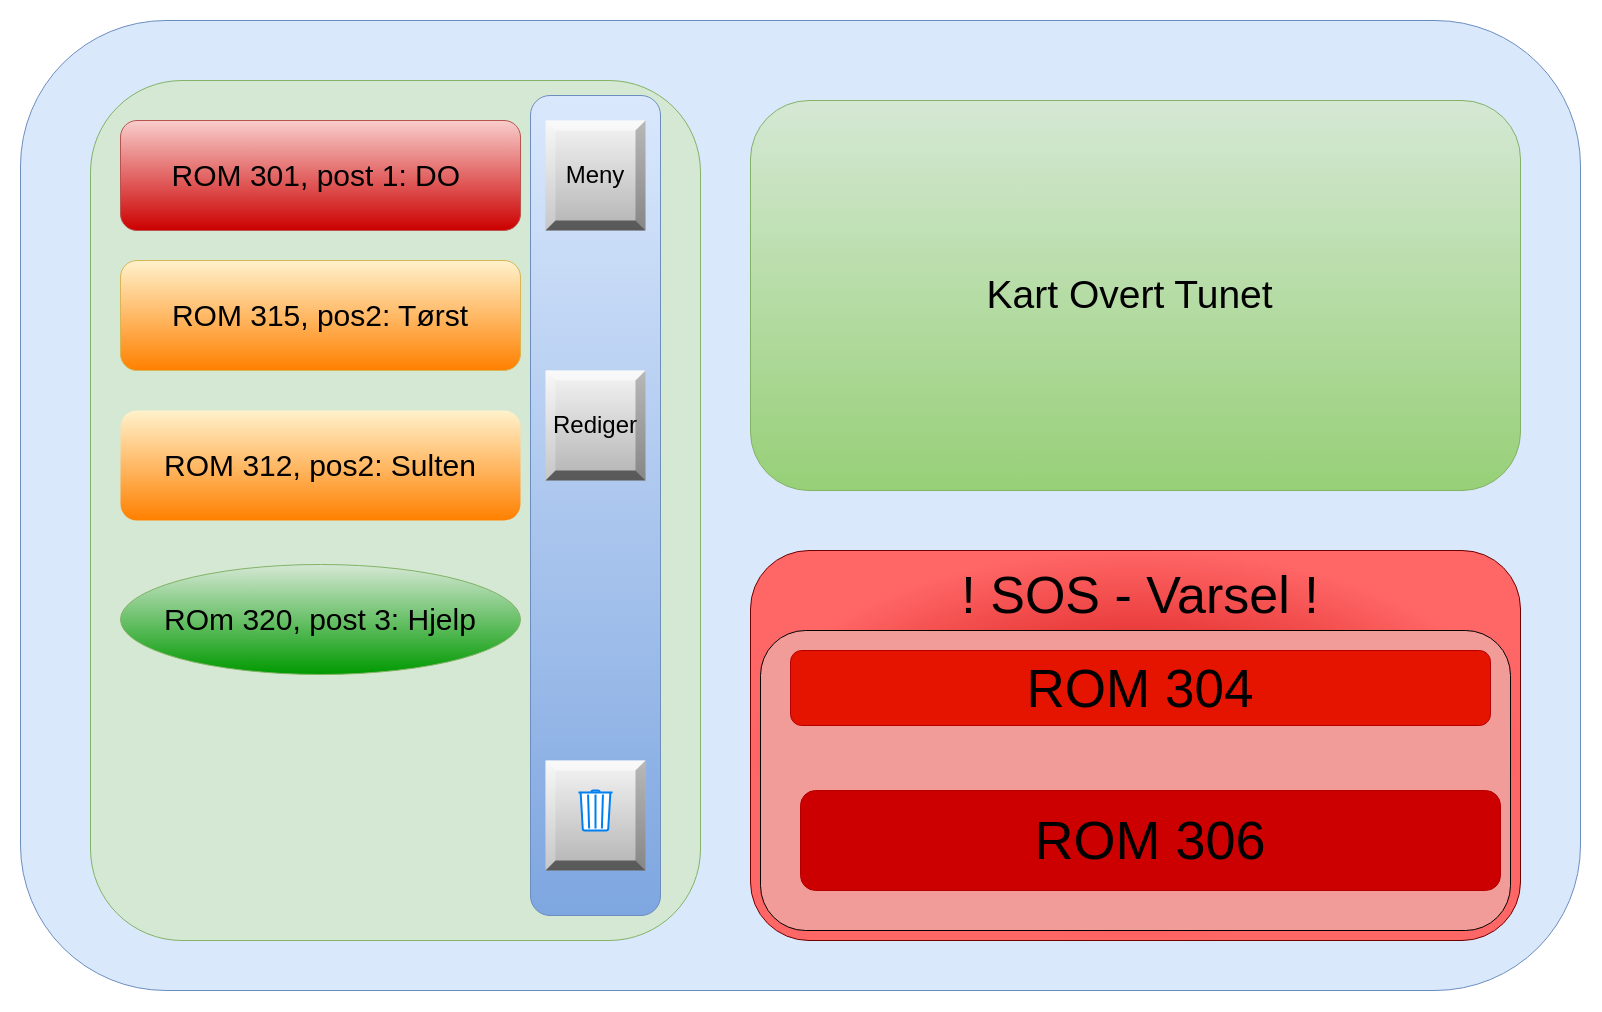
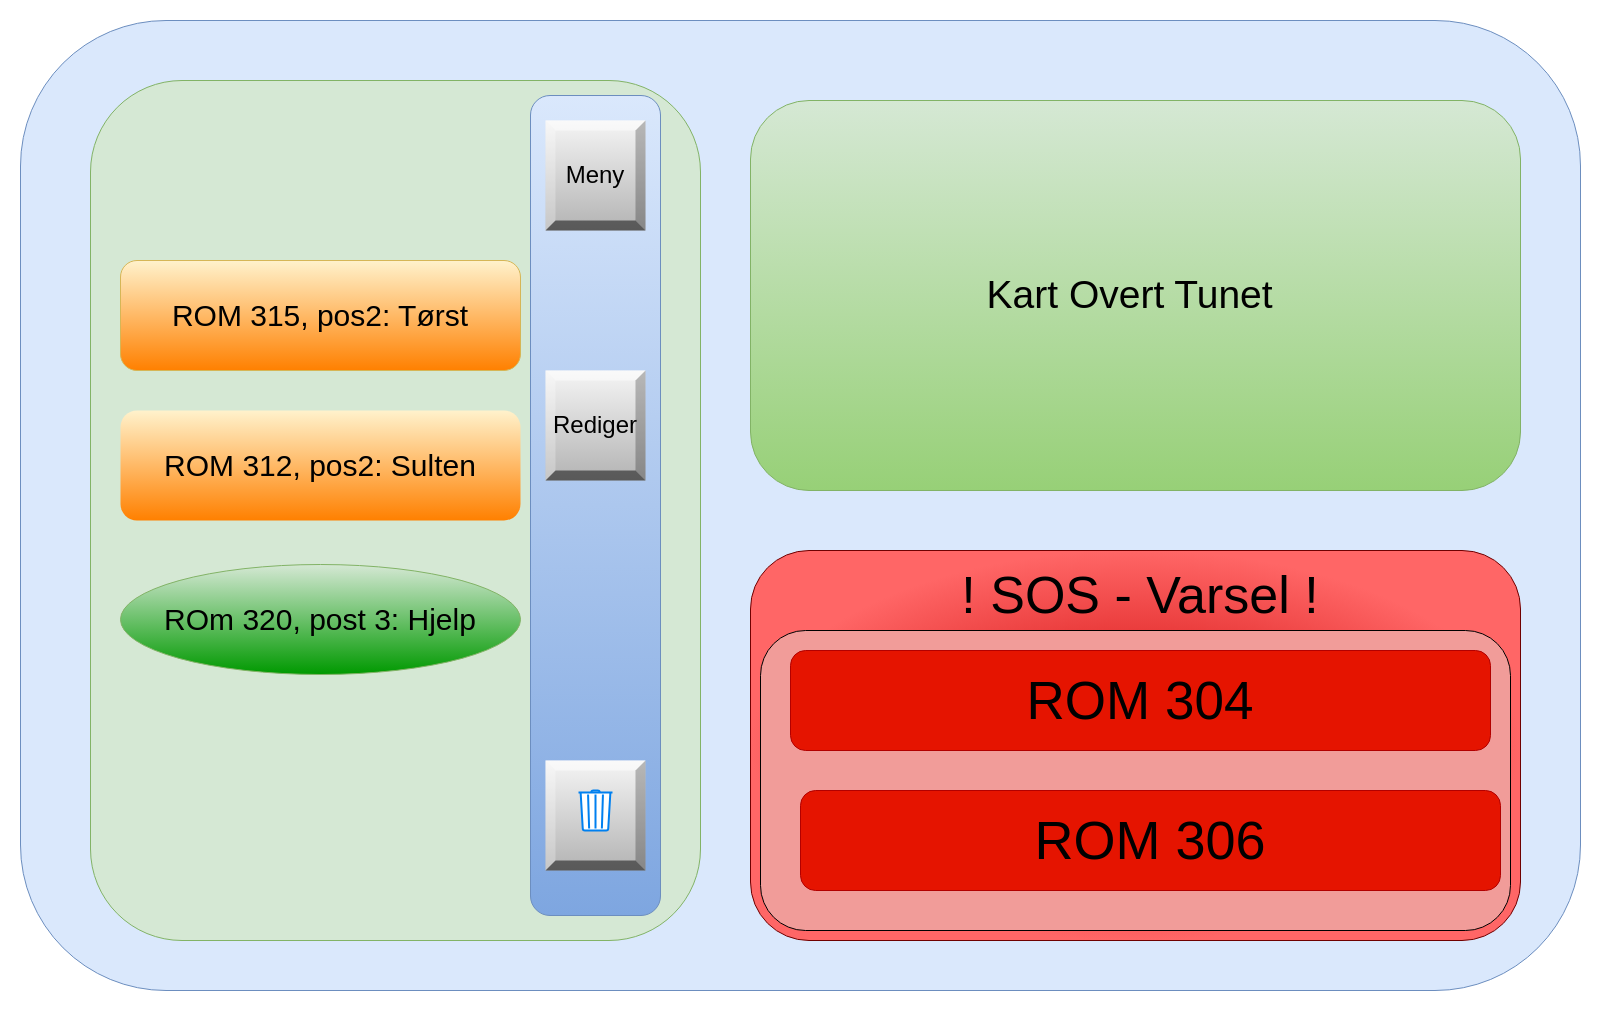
node "ROM 301, post 1: DO": removed
node "ROM 304": size 700x75 -> 700x100
node "ROM 306": fillcolor #cc0000 -> #e51400
